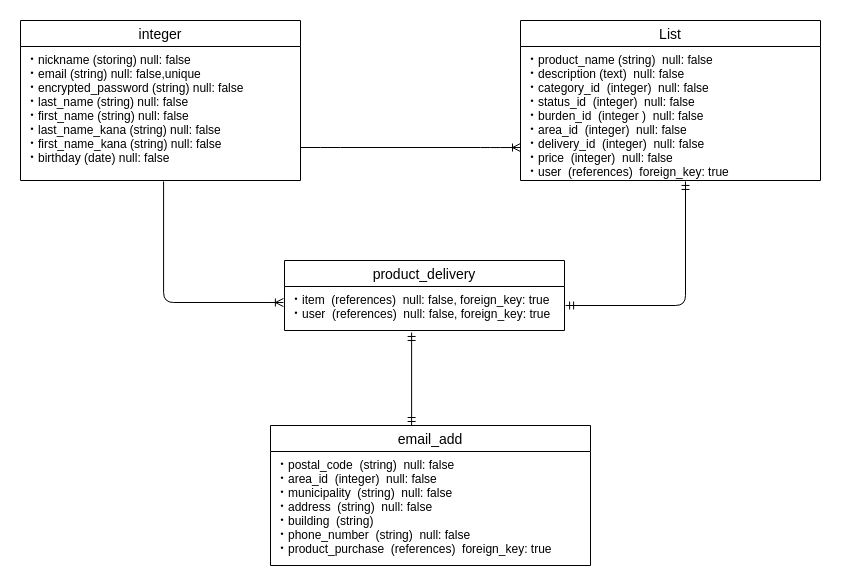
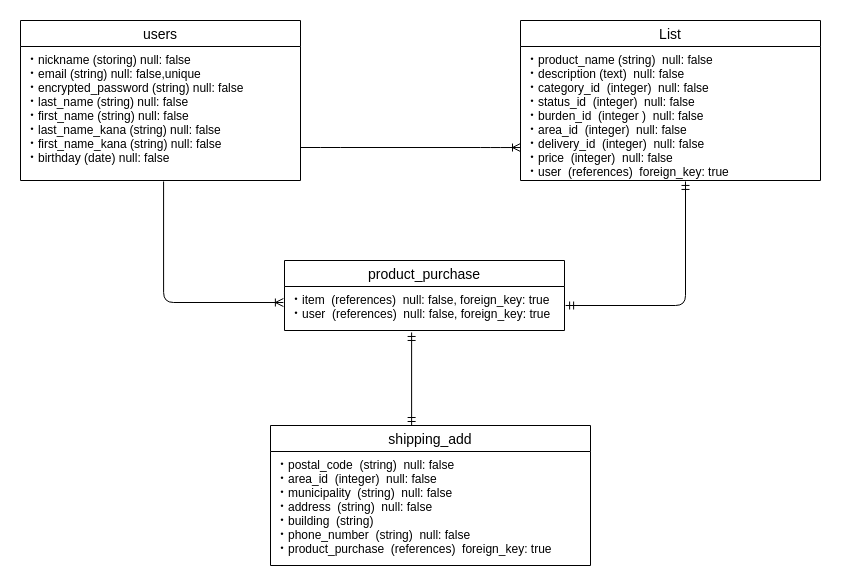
node "integer": label "integer" -> "users"
node "product_delivery": label "product_delivery" -> "product_purchase"
node "email_add": label "email_add" -> "shipping_add"
